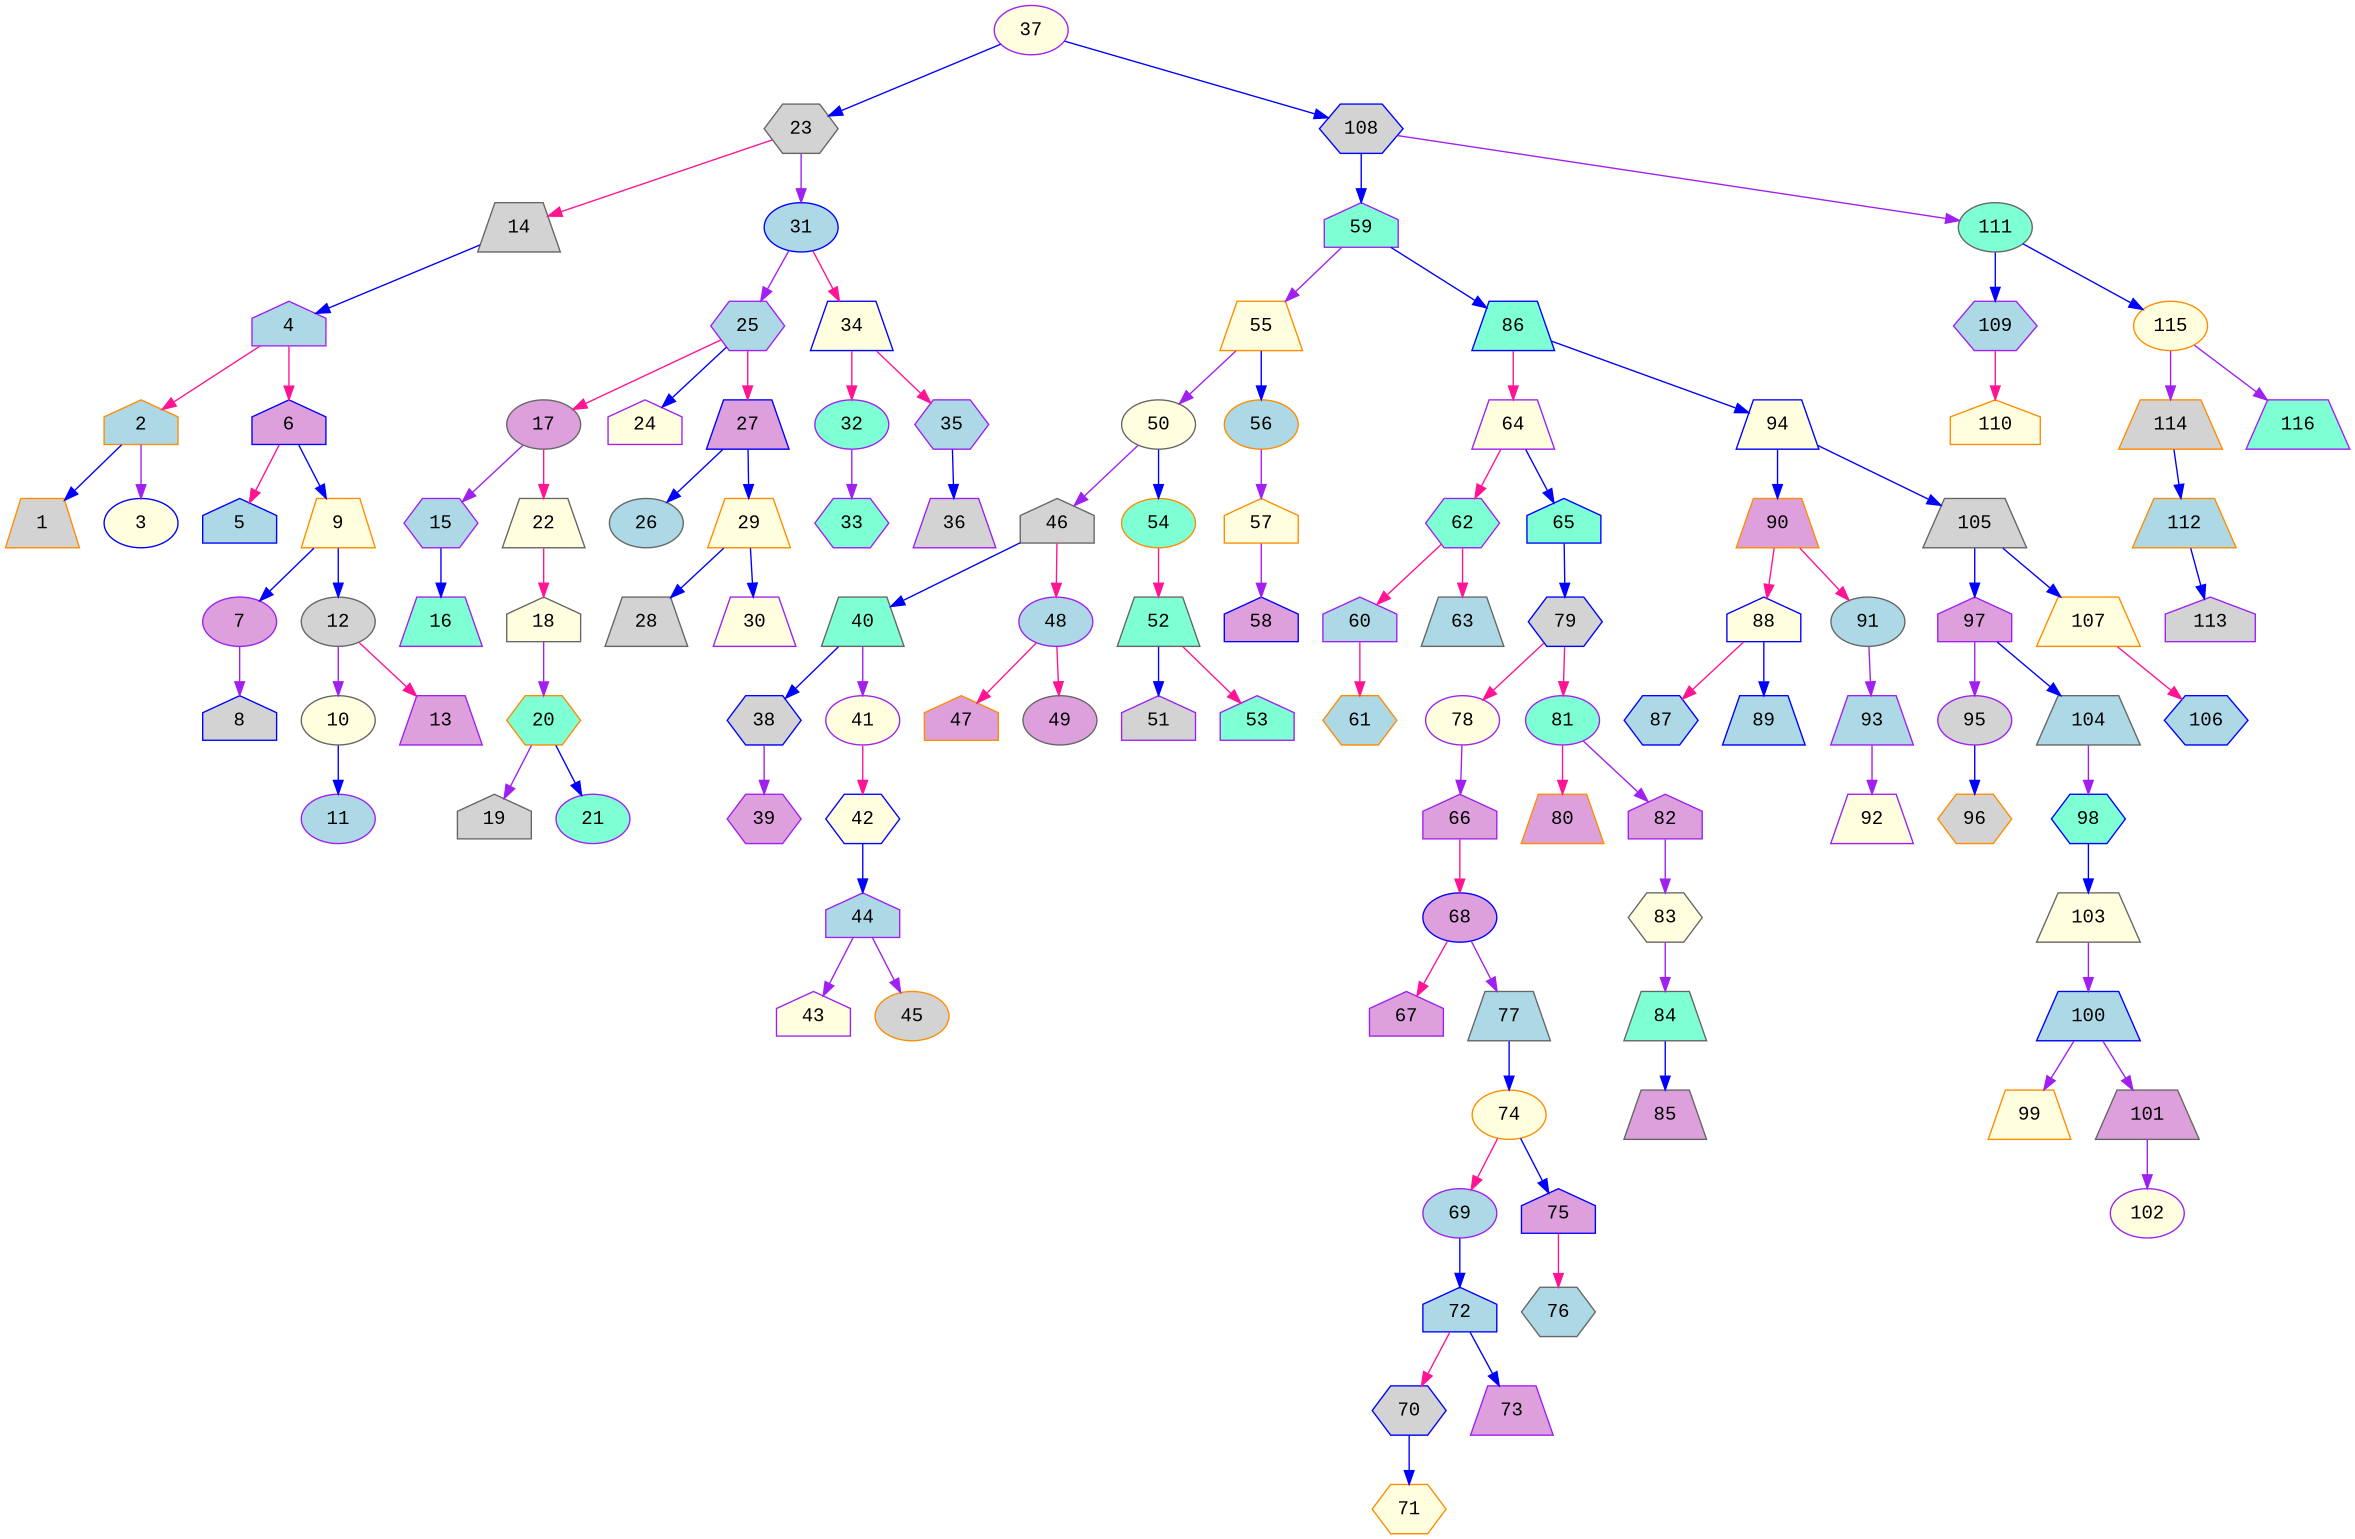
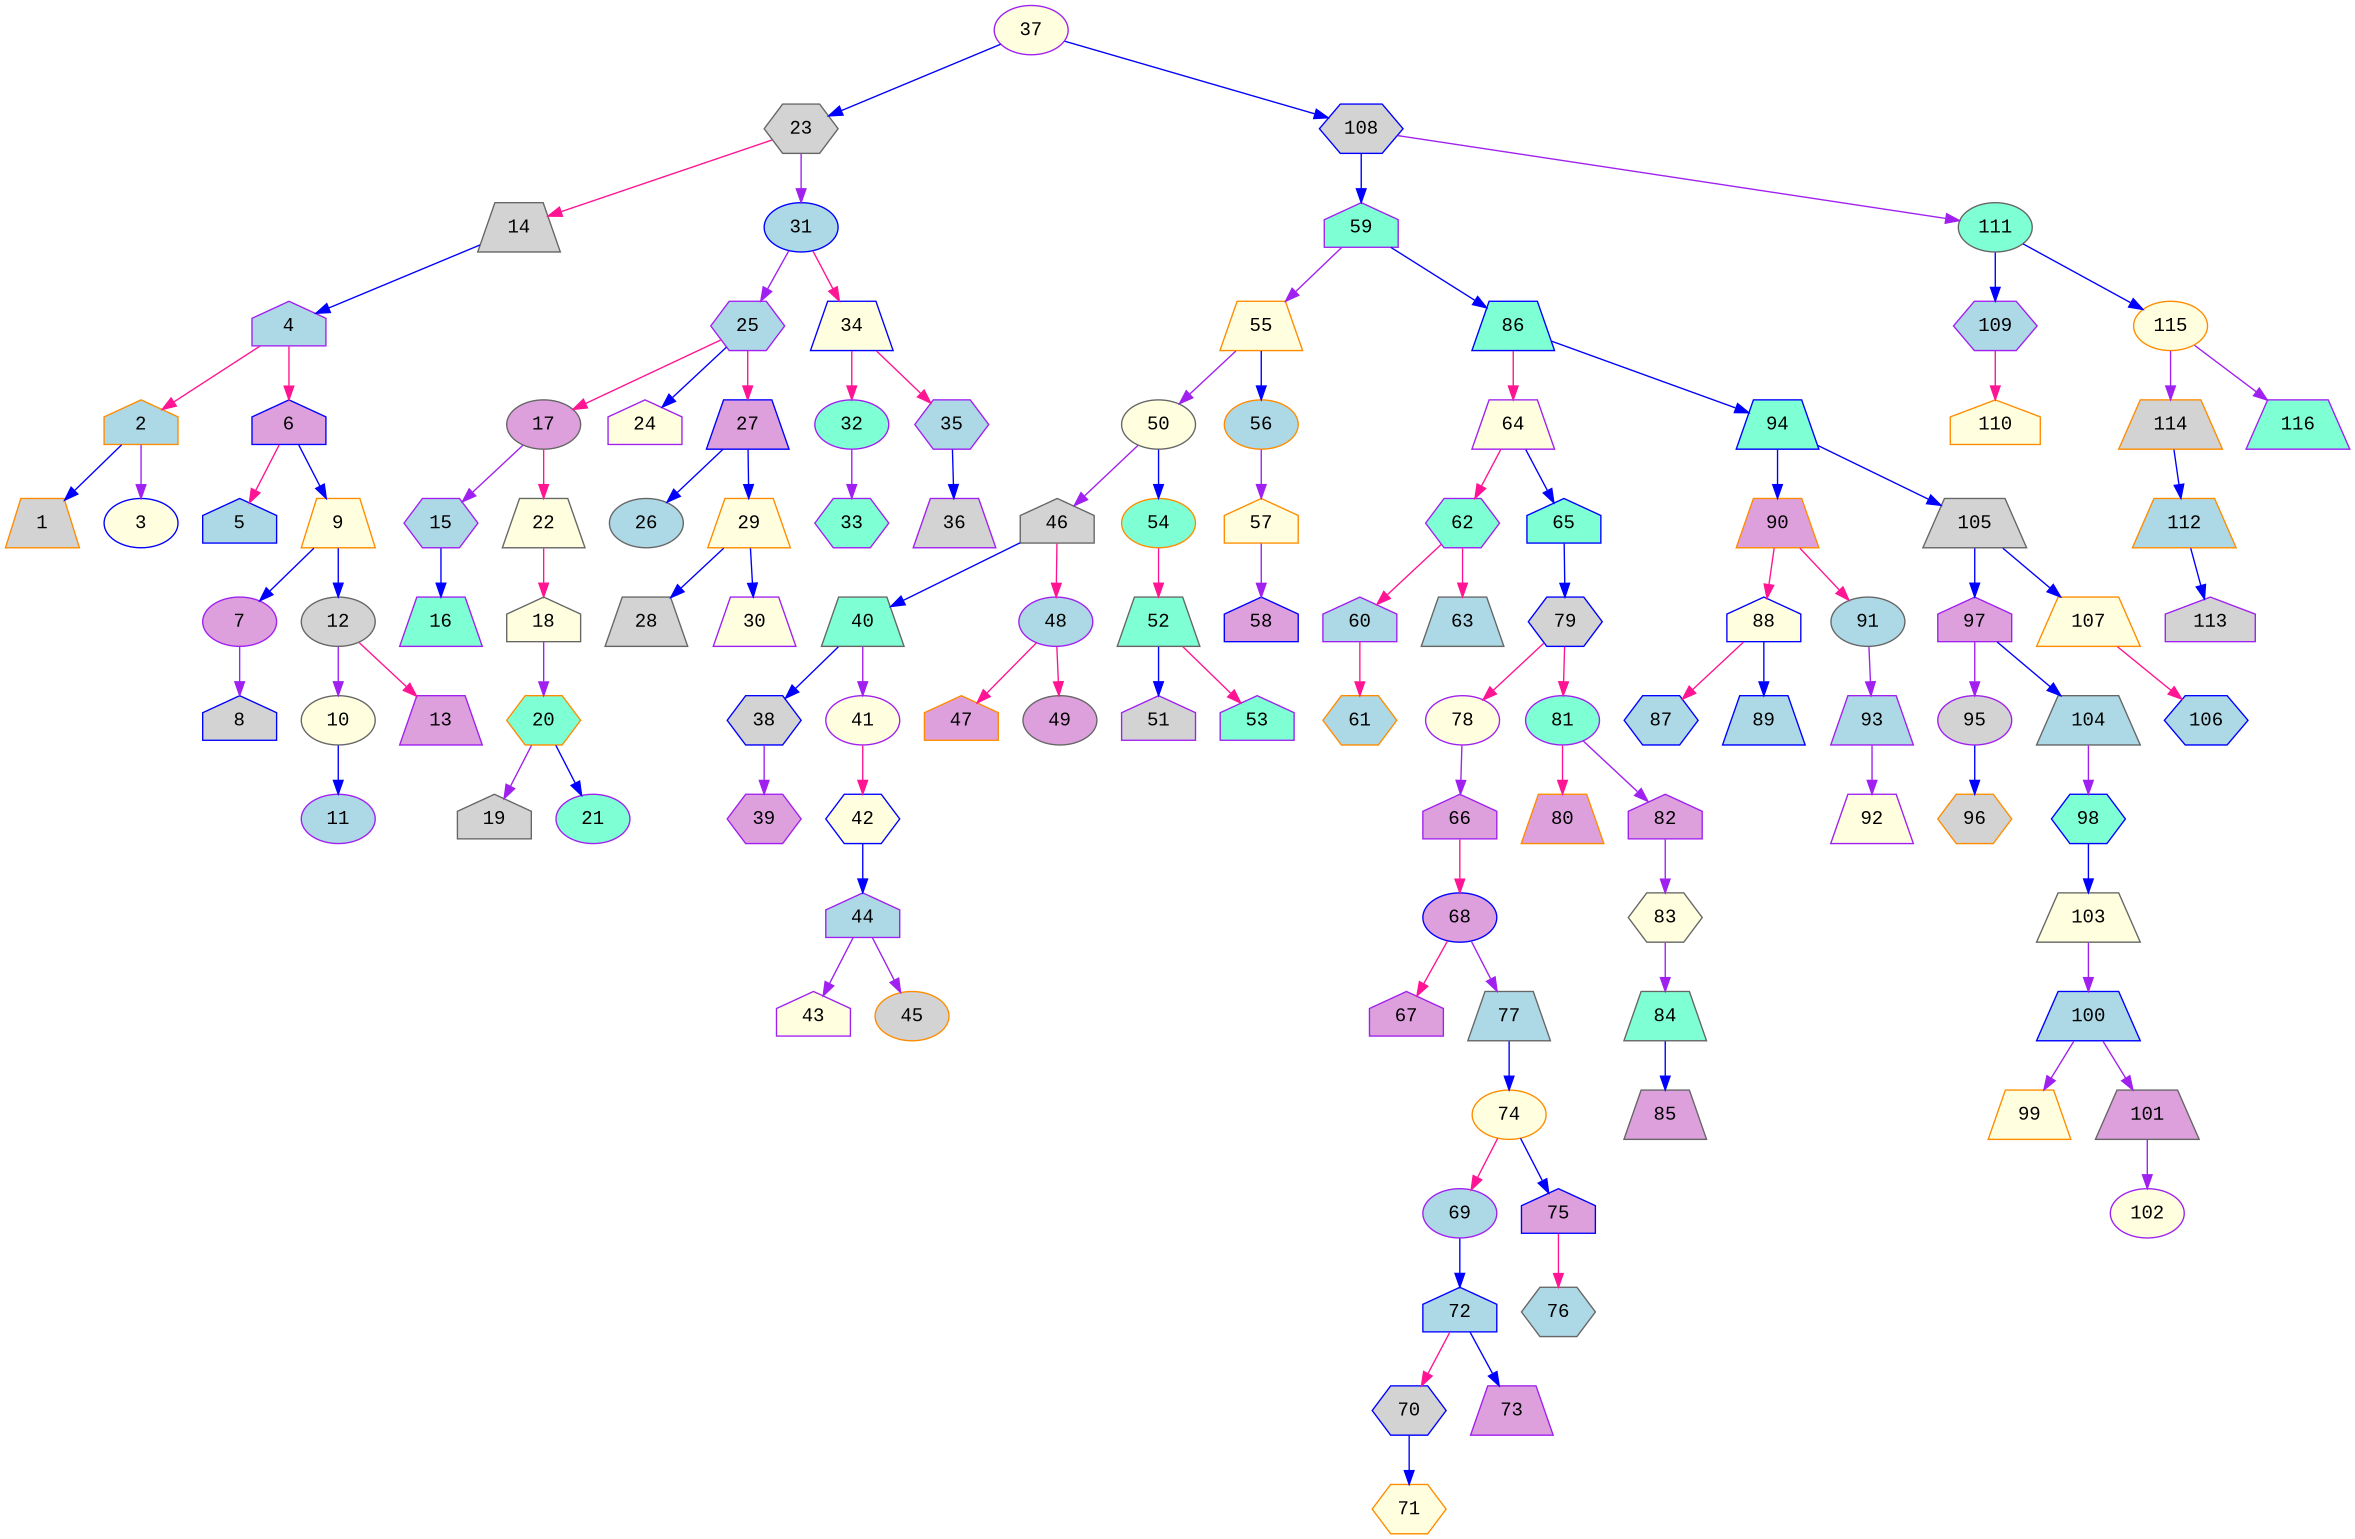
node "94": fillcolor lightyellow -> aquamarine
